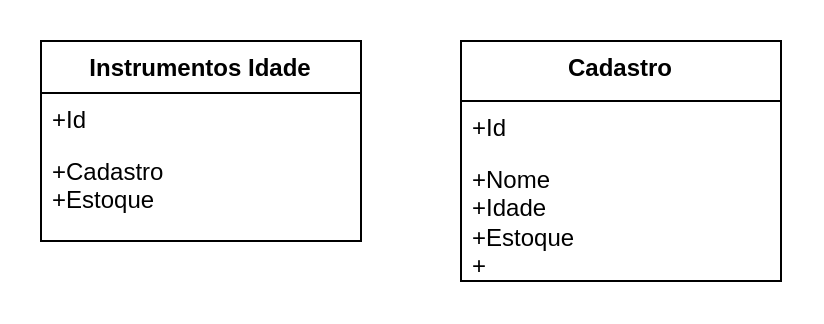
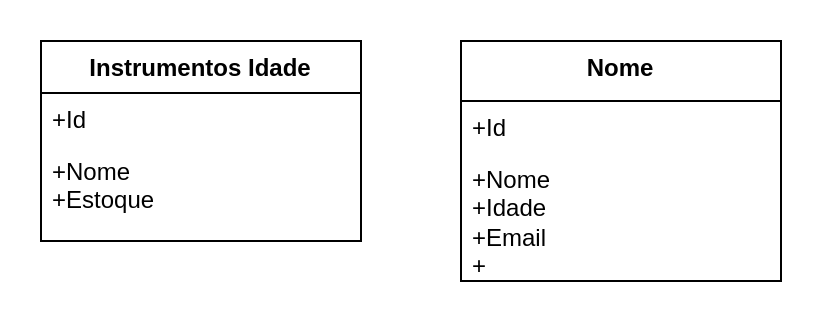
node "Cadastro": label "Cadastro" -> "Nome"
node "+Cadastro +Estoque": label "+Cadastro +Estoque" -> "+Nome +Estoque"
node "+Nome +Idade +Estoque +": label "+Nome +Idade +Estoque +" -> "+Nome +Idade +Email +"
